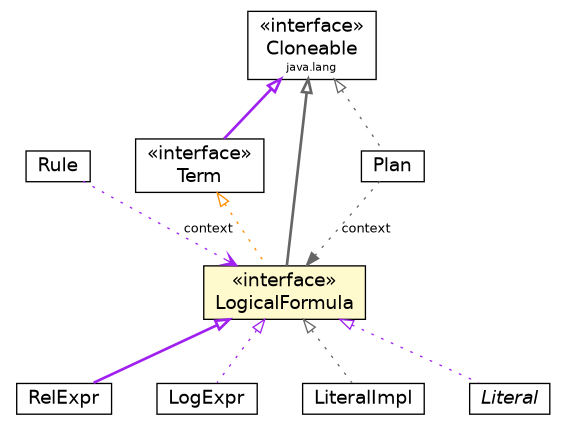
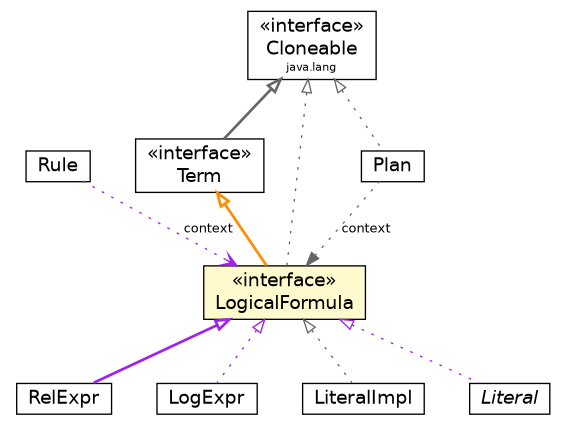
edge "Term" -> "Cloneable": color purple -> gray40
edge "LogicalFormula" -> "Cloneable": style bold -> dotted
edge "LogicalFormula" -> "Term": style dotted -> bold
